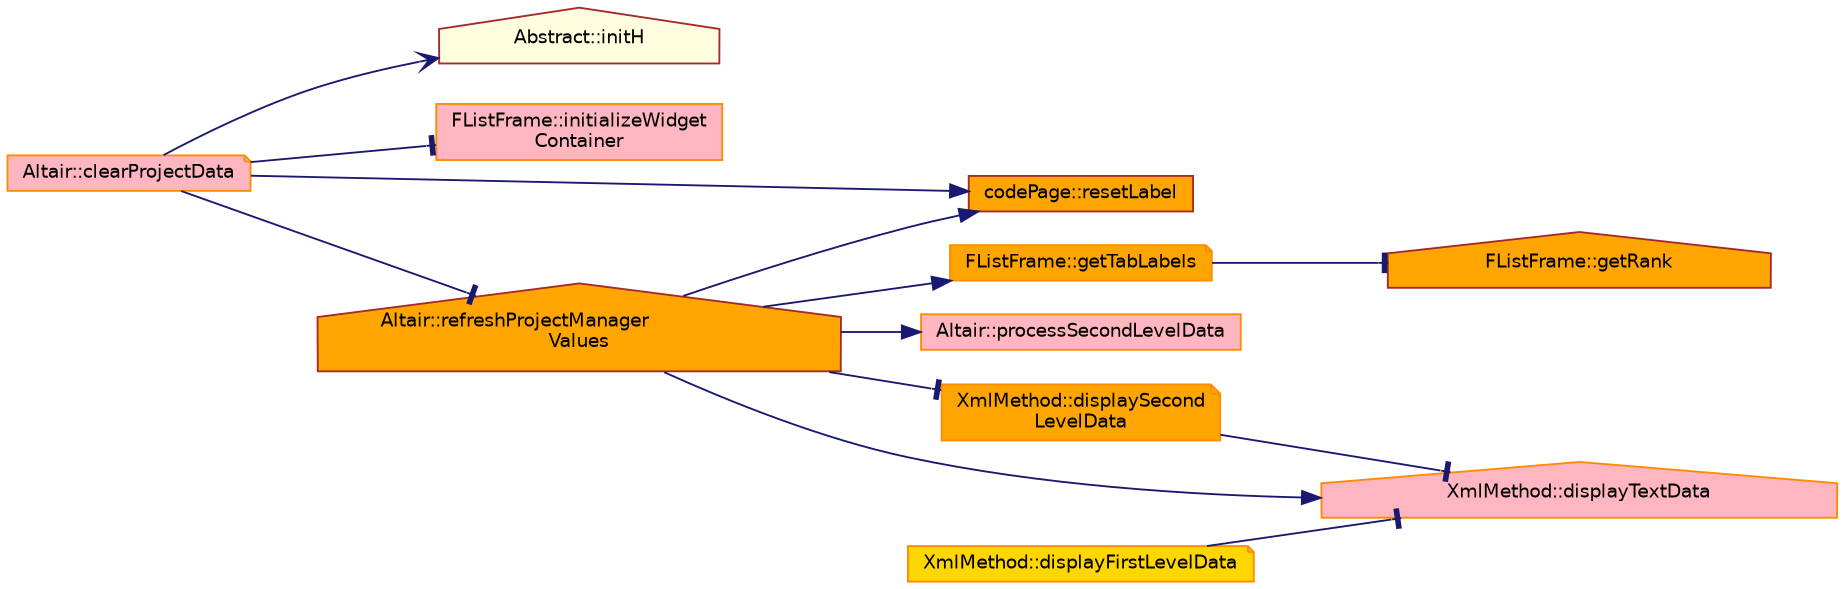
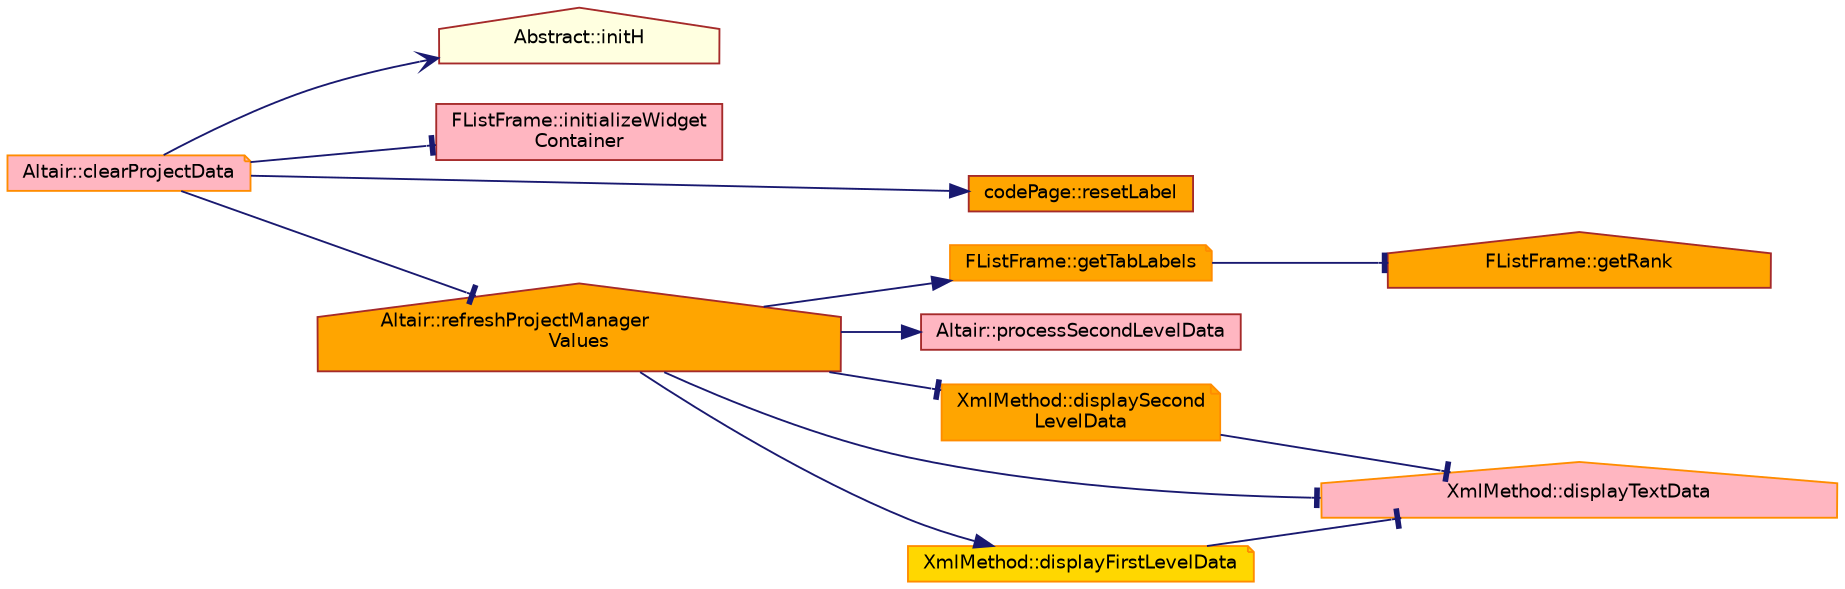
node "FListFrame::initializeWidget Container": color darkorange -> brown
edge "Altair::refreshProjectManager Values" -> "codePage::resetLabel": now "Altair::refreshProjectManager Values" -> "XmlMethod::displayFirstLevelData"
node "Altair::processSecondLevelData": color darkorange -> brown
edge "Altair::refreshProjectManager Values" -> "XmlMethod::displayTextData": arrowhead normal -> tee
